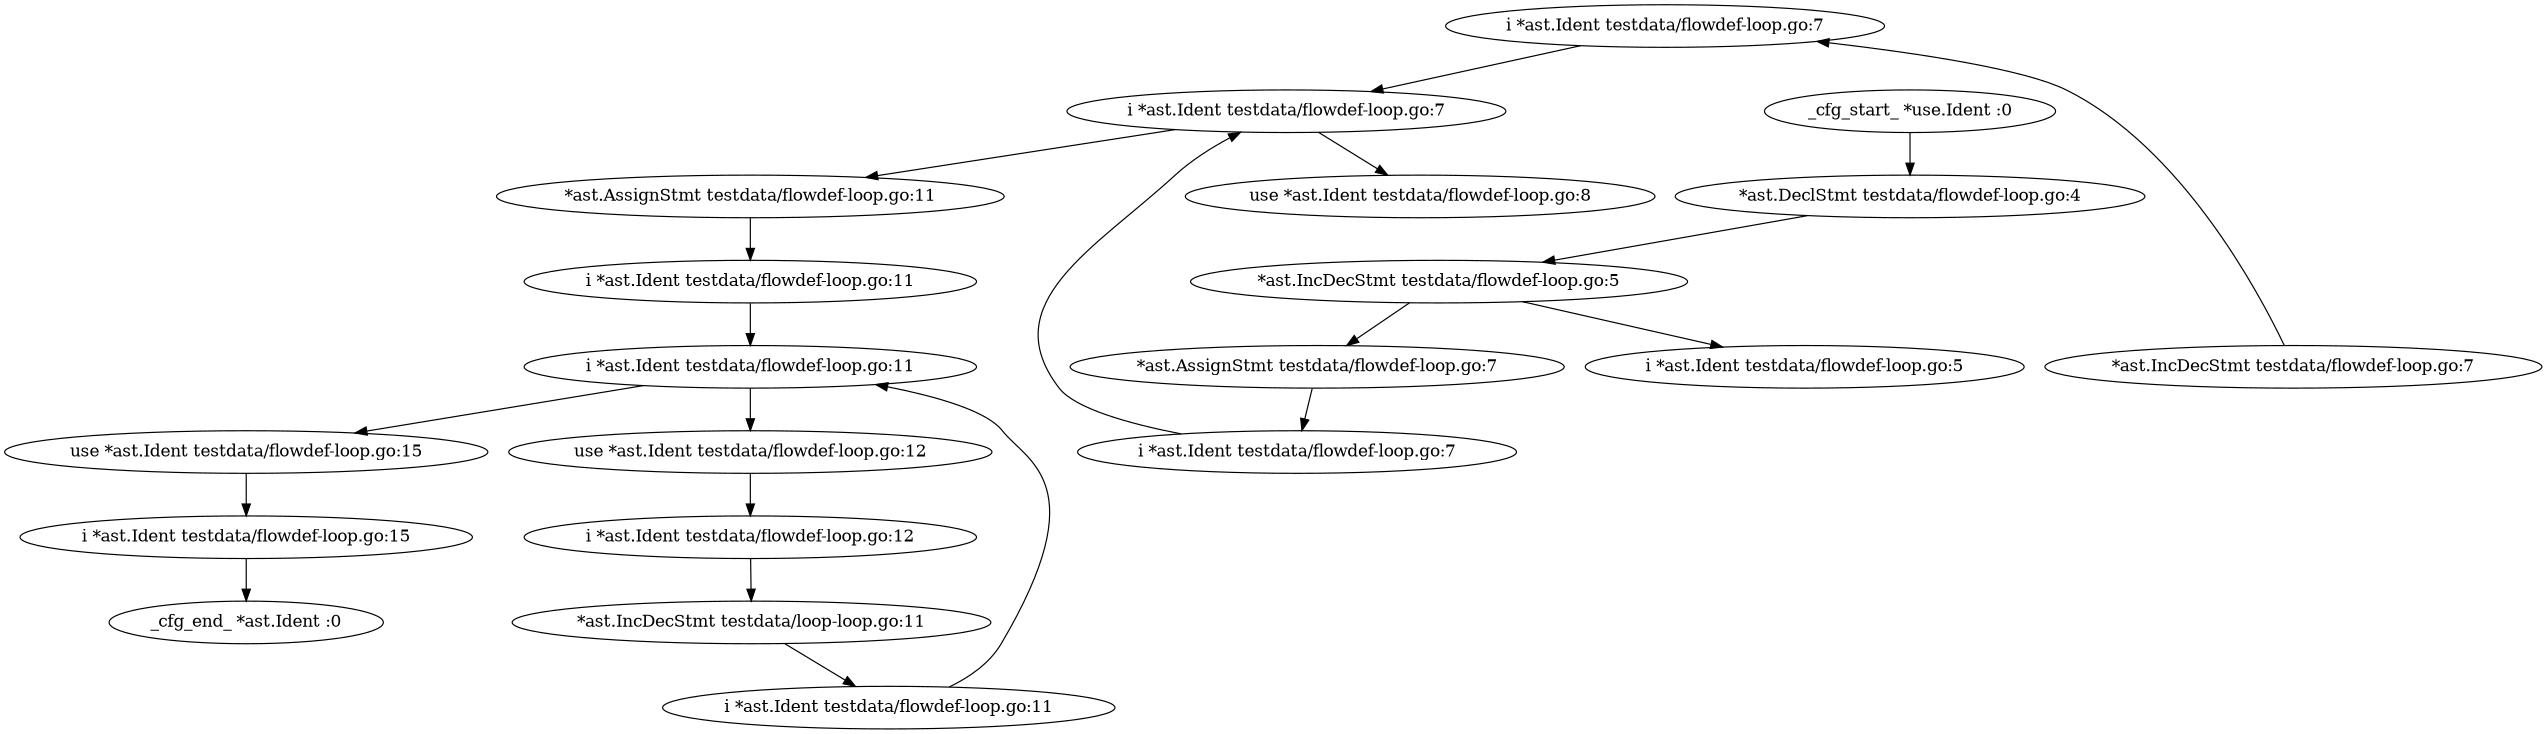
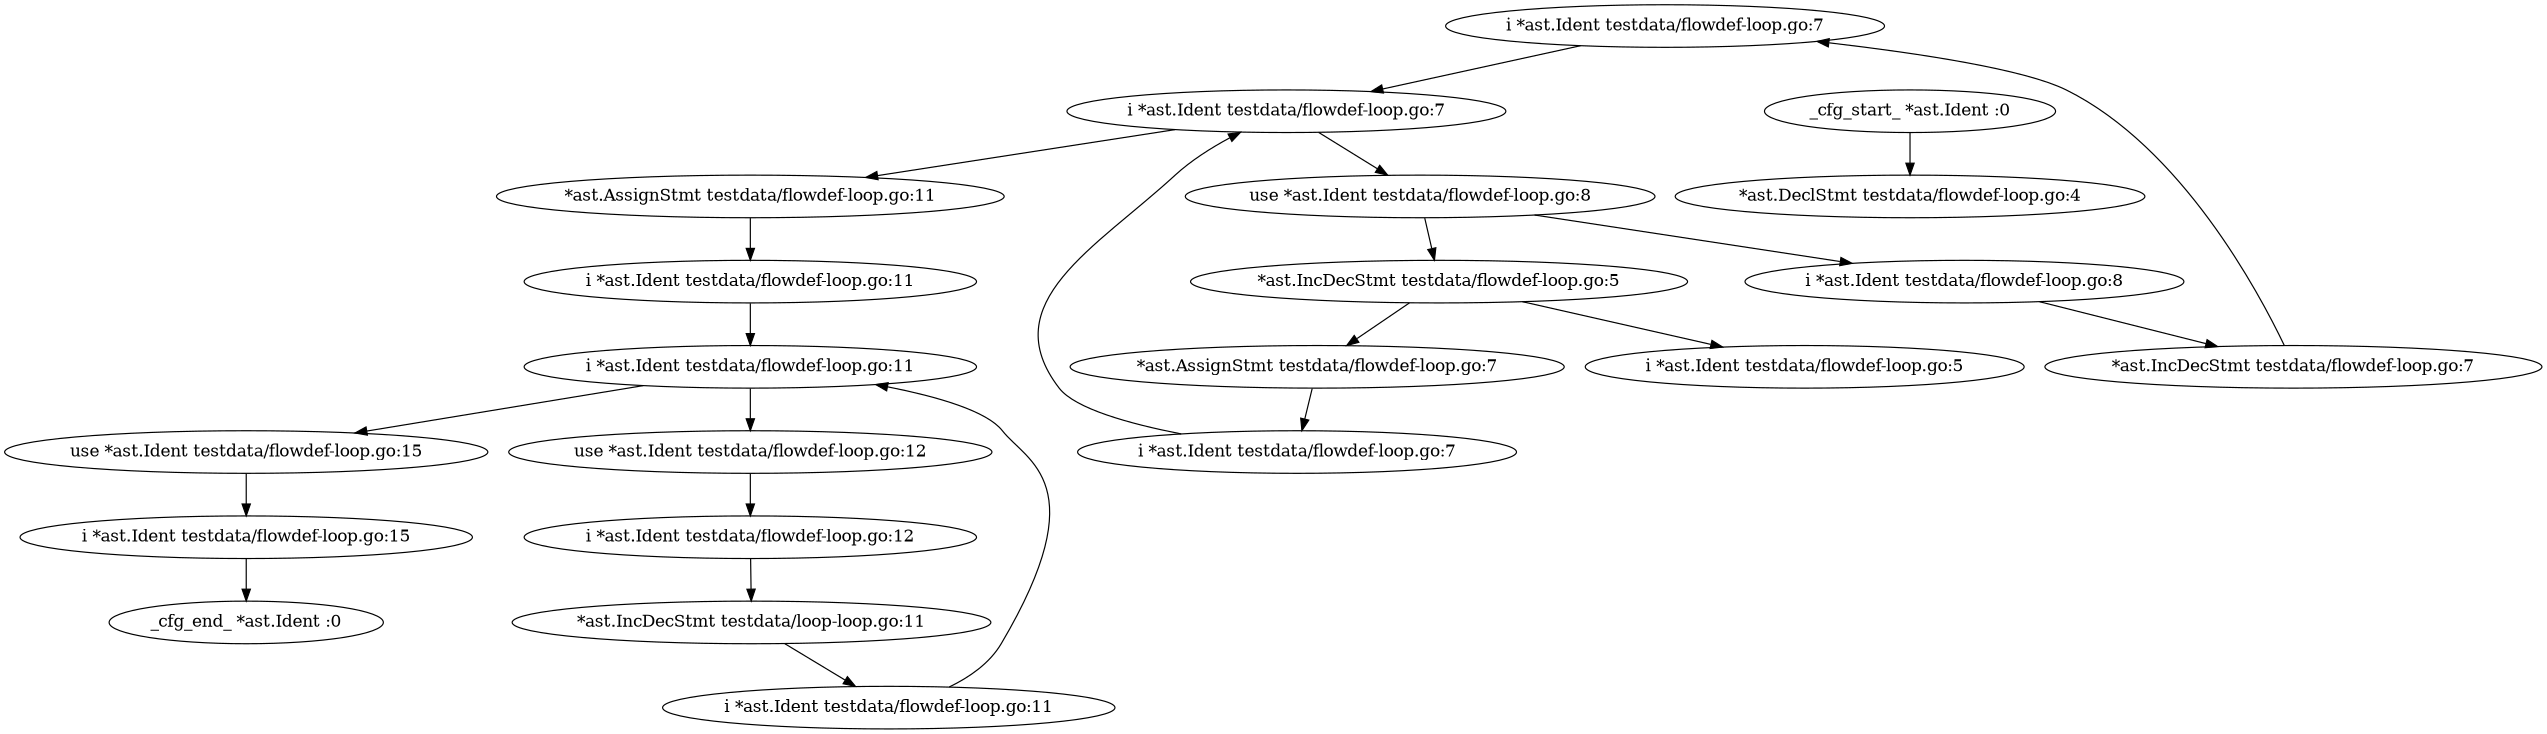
node "_cfg_start_ *use.Ident :0": label "_cfg_start_ *use.Ident :0" -> "_cfg_start_ *ast.Ident :0"
edge "*ast.DeclStmt testdata/flowdef-loop.go:4" -> "*ast.IncDecStmt testdata/flowdef-loop.go:5": now "use *ast.Ident testdata/flowdef-loop.go:8" -> "*ast.IncDecStmt testdata/flowdef-loop.go:5"
node "i *ast.Ident testdata/flowdef-loop.go:8": added
